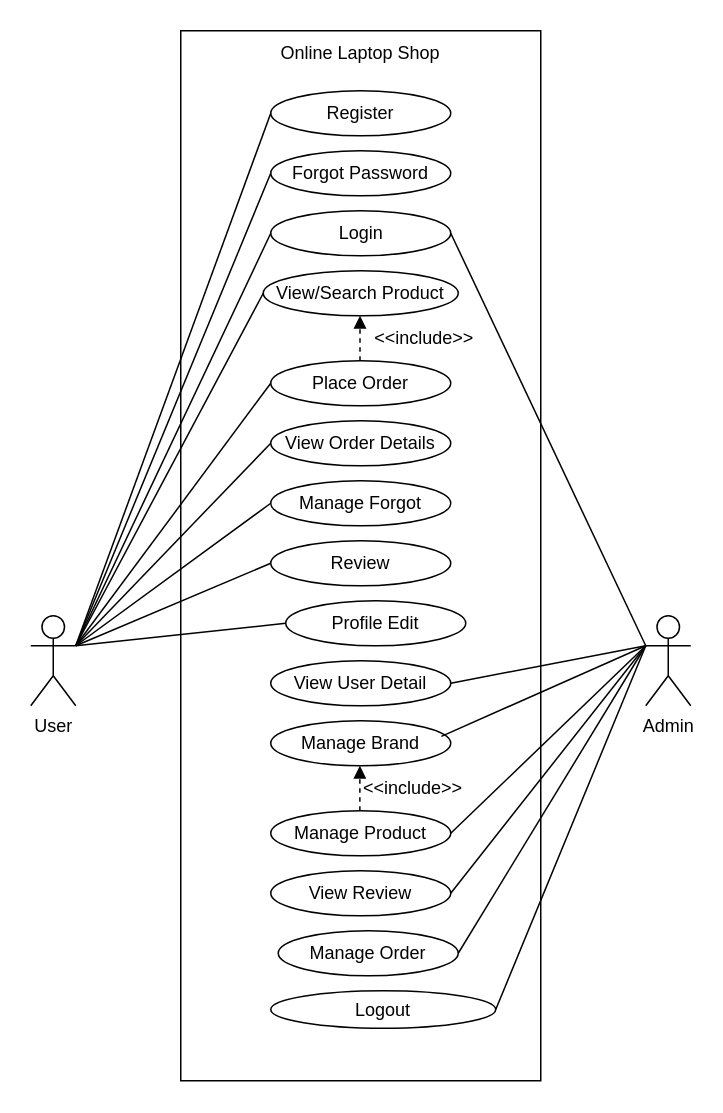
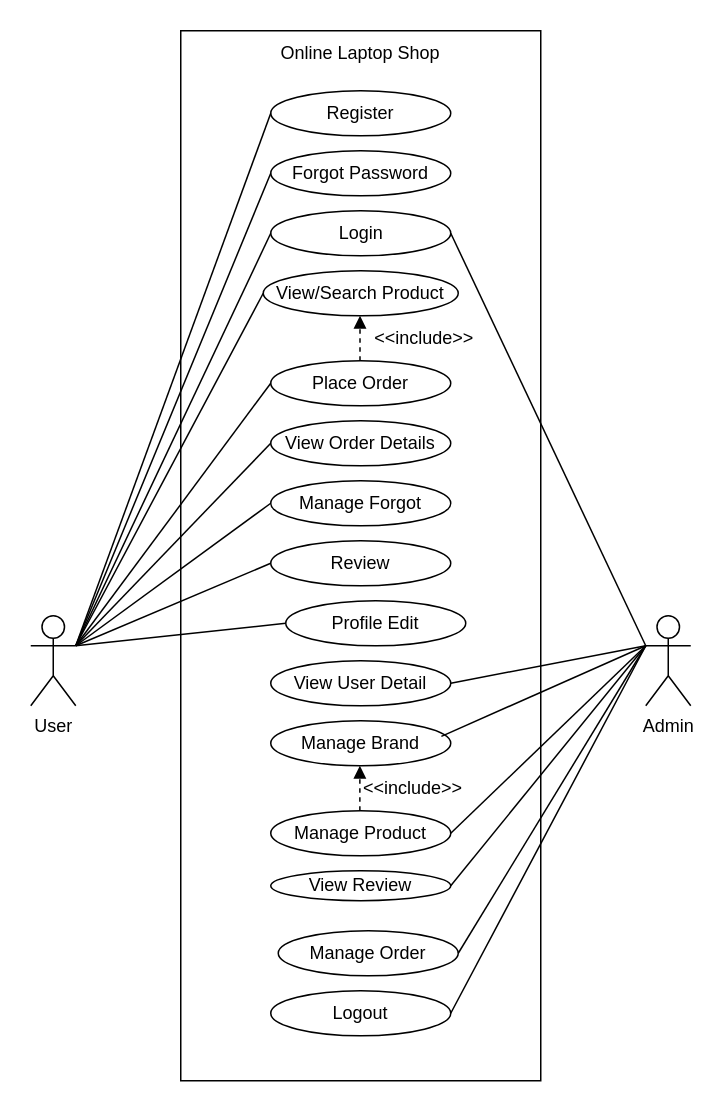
node "View Review": size 180x45 -> 180x30
node "Logout": size 225x38 -> 180x45
